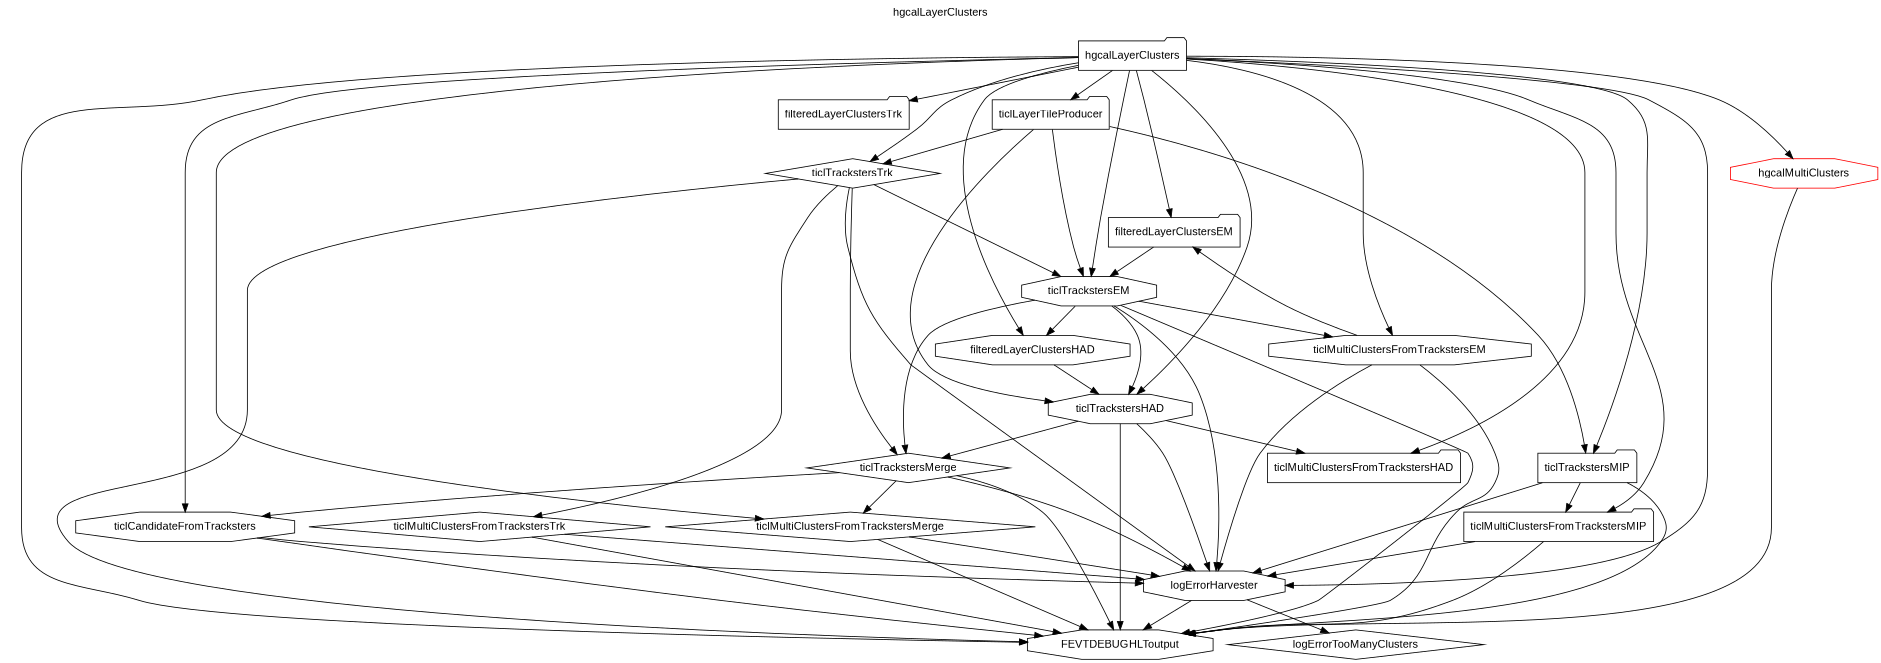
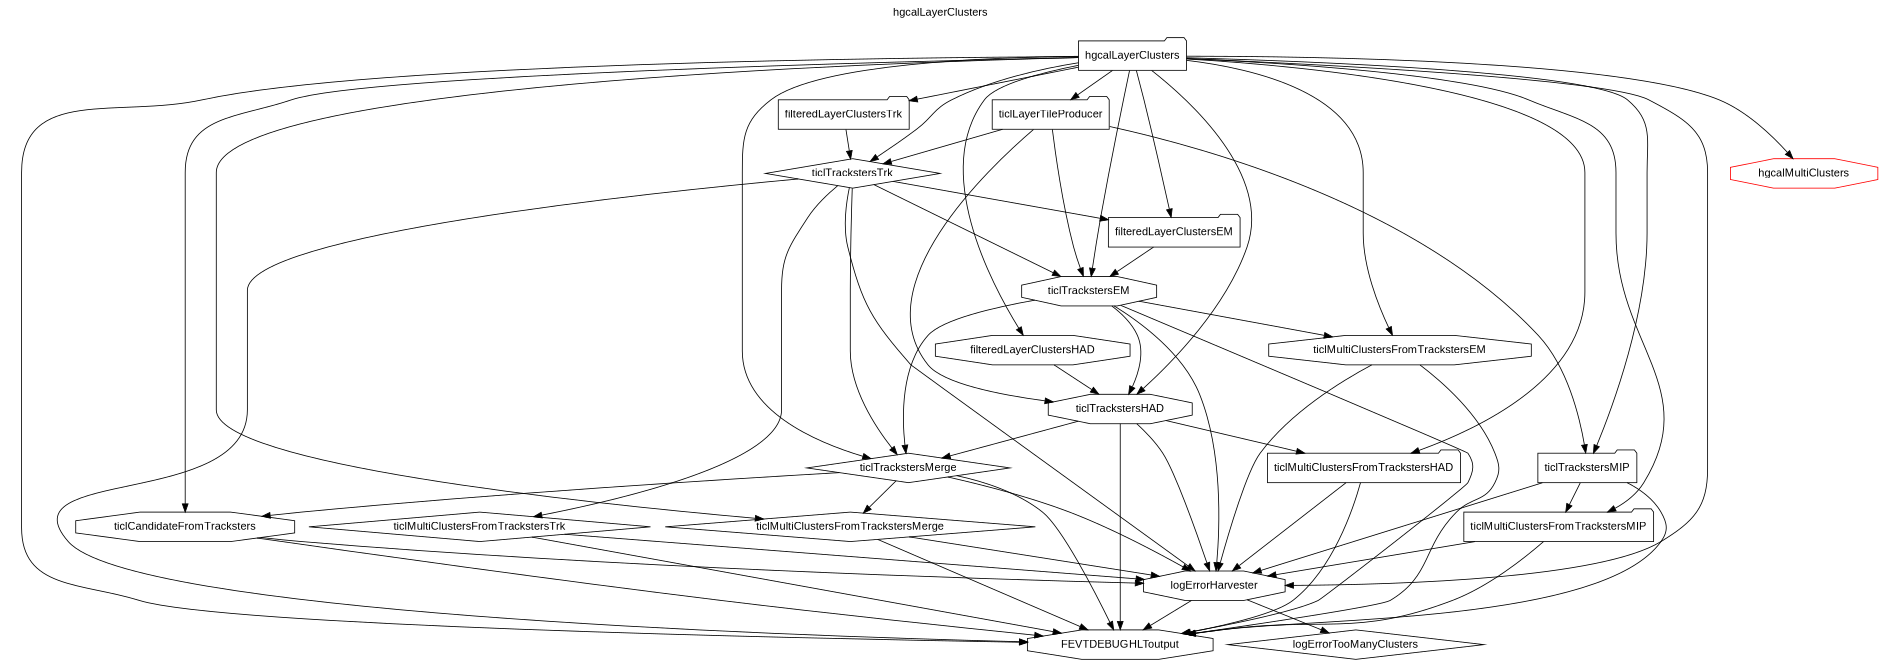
edge "filteredLayerClustersTrk" -> "ticlTrackstersTrk": added
edge "hgcalLayerClusters" -> "ticlTrackstersMerge": added
edge "ticlMultiClustersFromTrackstersEM" -> "filteredLayerClustersEM": now "ticlTrackstersTrk" -> "filteredLayerClustersEM"
edge "ticlTrackstersEM" -> "filteredLayerClustersHAD": removed
edge "ticlMultiClustersFromTrackstersHAD" -> "logErrorHarvester": added
edge "hgcalMultiClusters" -> "FEVTDEBUGHLToutput": now "ticlMultiClustersFromTrackstersHAD" -> "FEVTDEBUGHLToutput"
